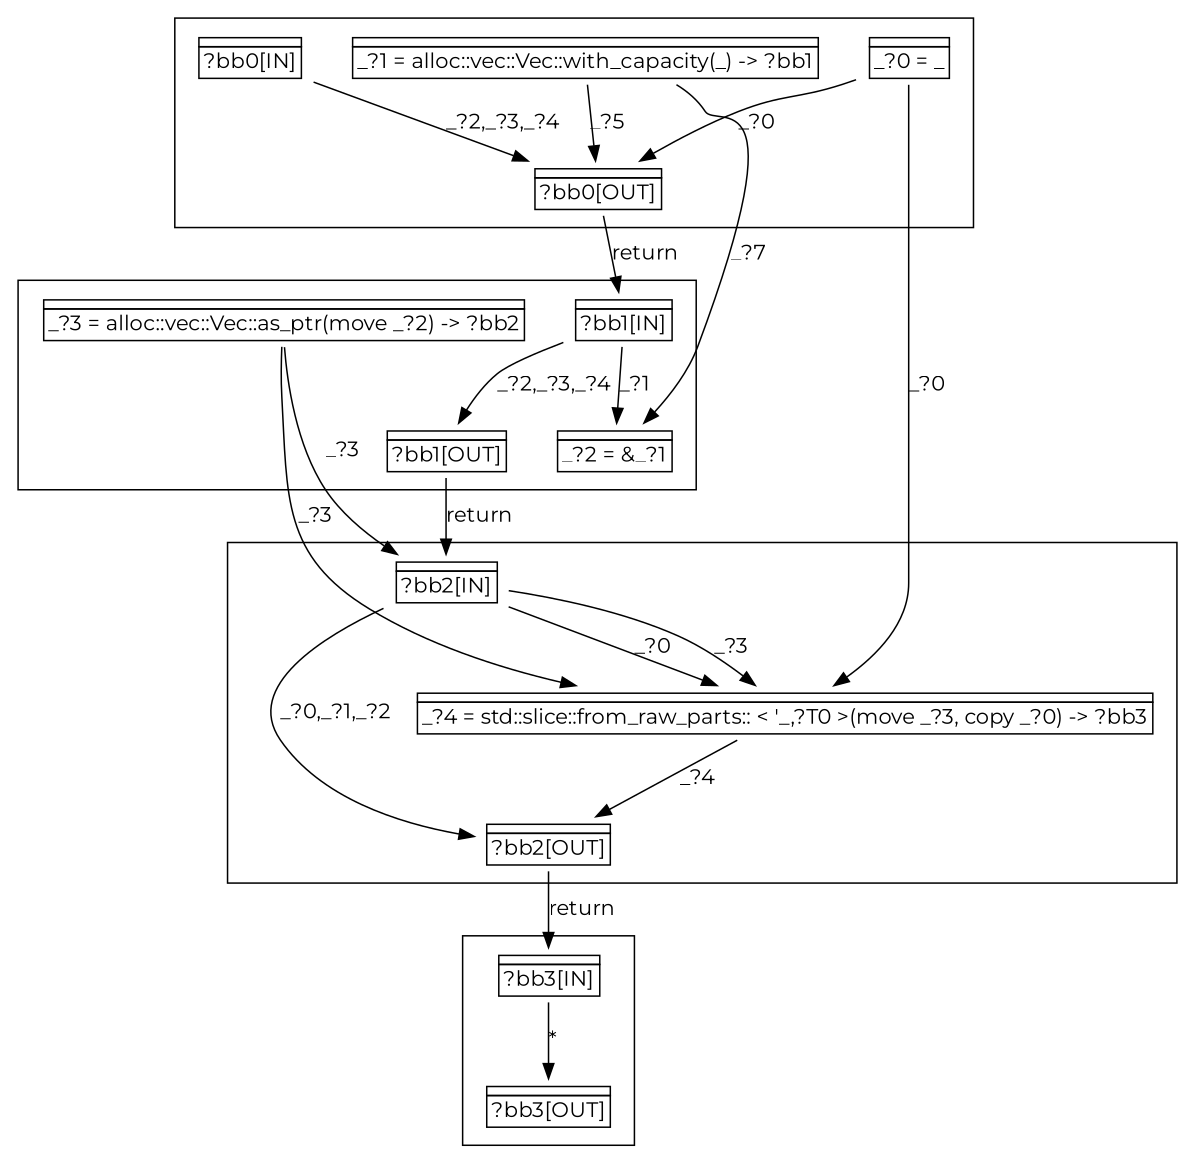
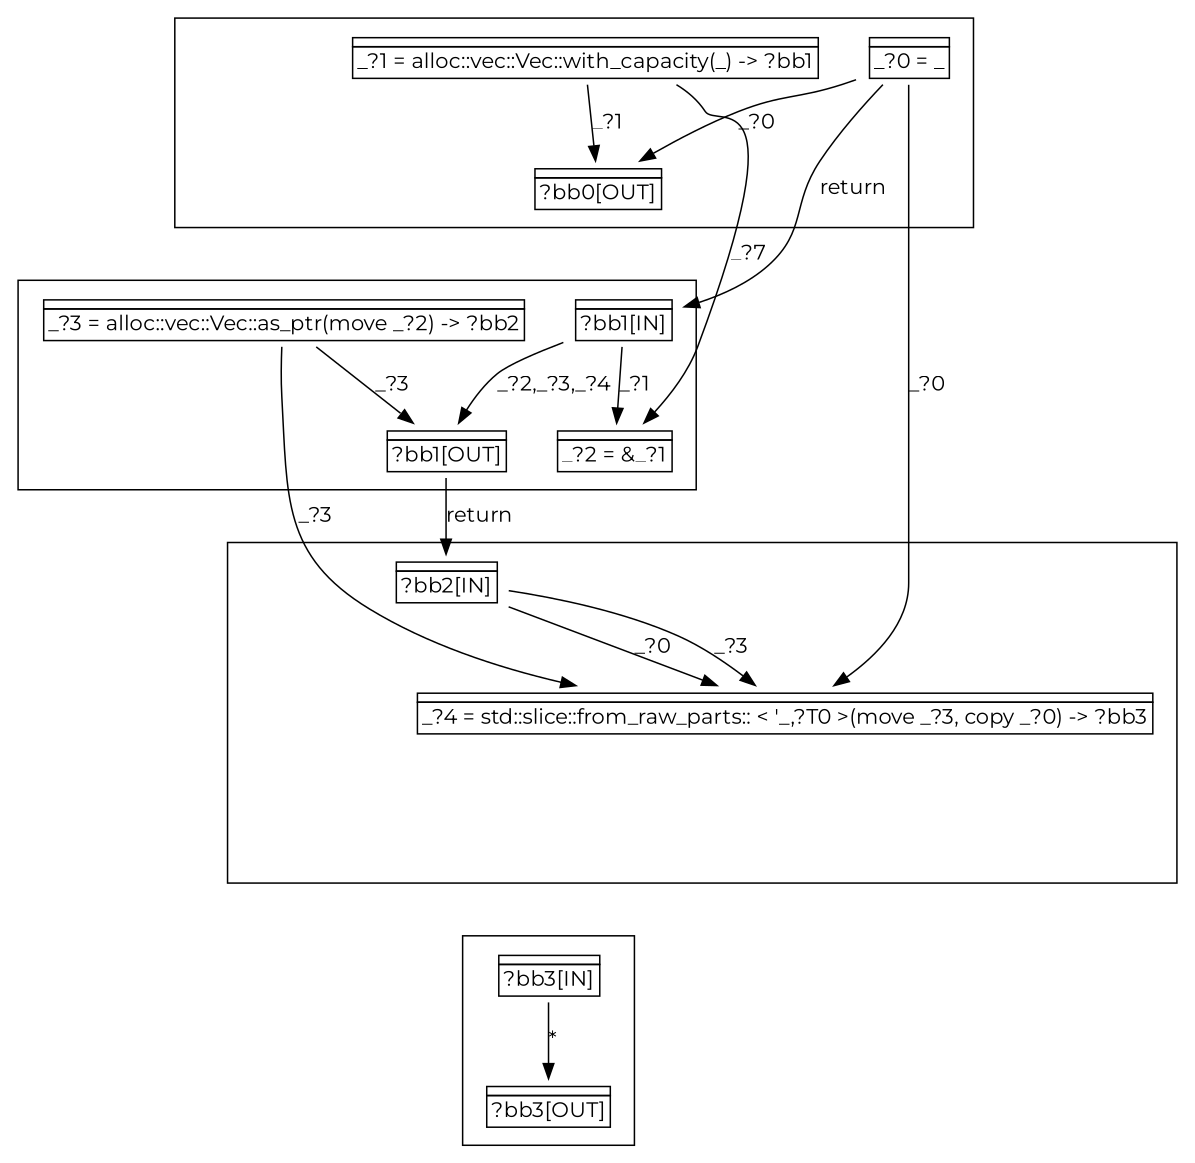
node "?bb0[IN]": removed
edge "_?1 = alloc::vec::Vec::with_capacity(_) -> ?bb1" -> "?bb0[OUT]": label "_?5" -> "_?1"
edge "?bb0[OUT]" -> "?bb1[IN]": now "_?0 = _" -> "?bb1[IN]"
edge "_?3 = alloc::vec::Vec::as_ptr(move _?2) -> ?bb2" -> "?bb2[IN]": now "_?3 = alloc::vec::Vec::as_ptr(move _?2) -> ?bb2" -> "?bb1[OUT]"
node "?bb2[OUT]": removed
